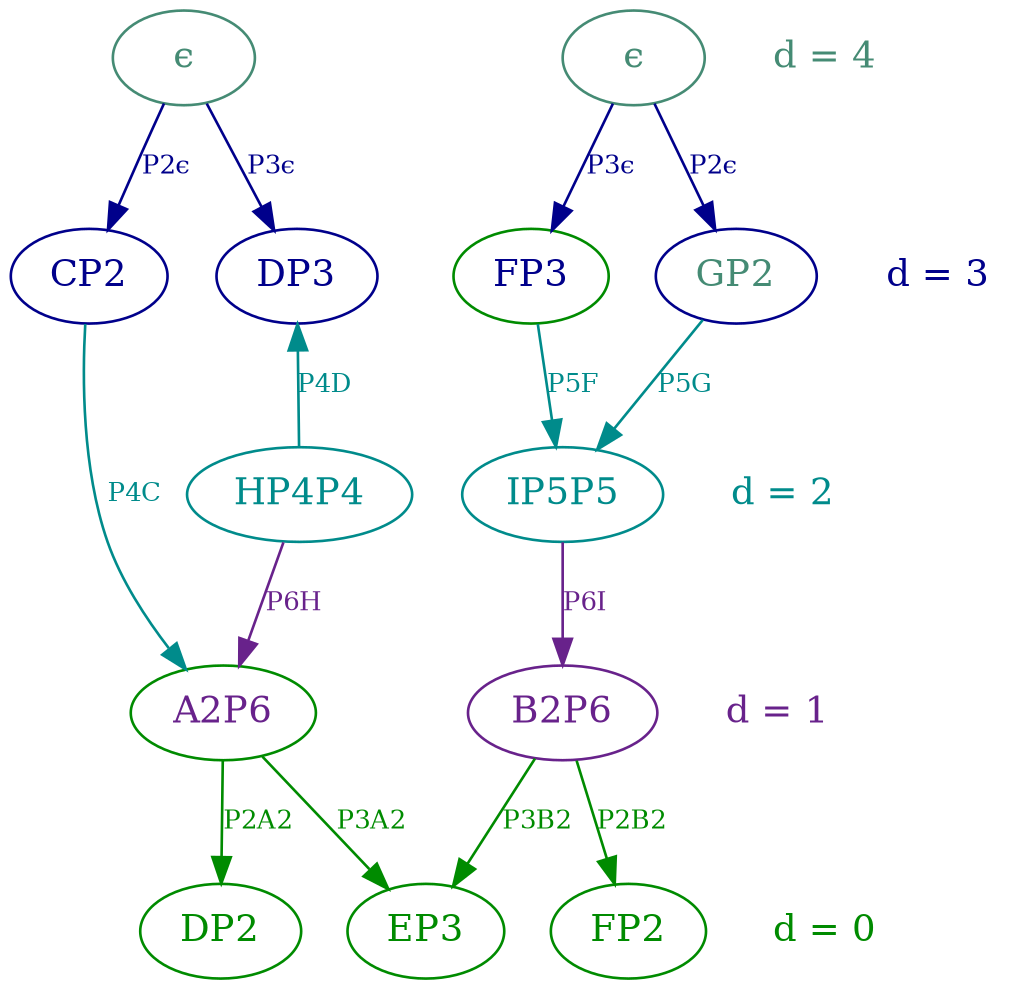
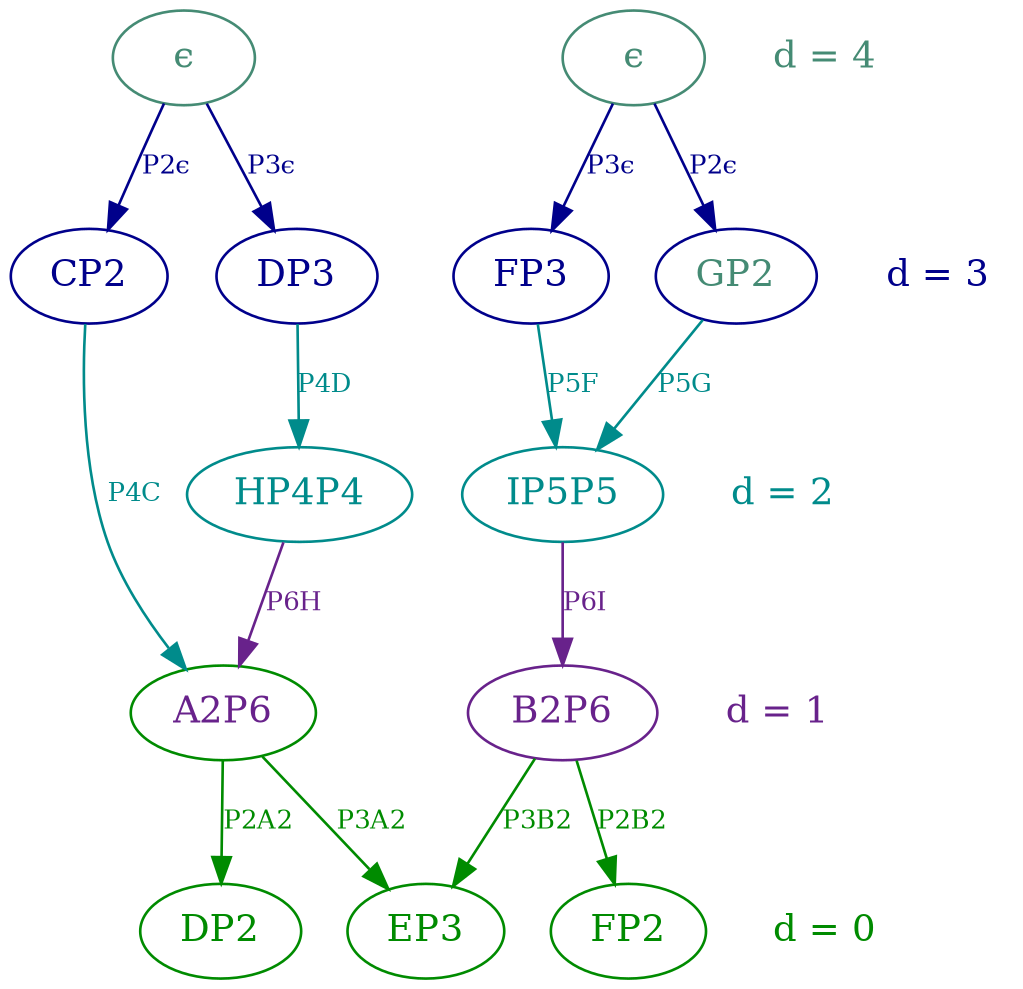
node "FP3": color green4 -> blue4
edge "HP4P4" -> "DP3": reversed
